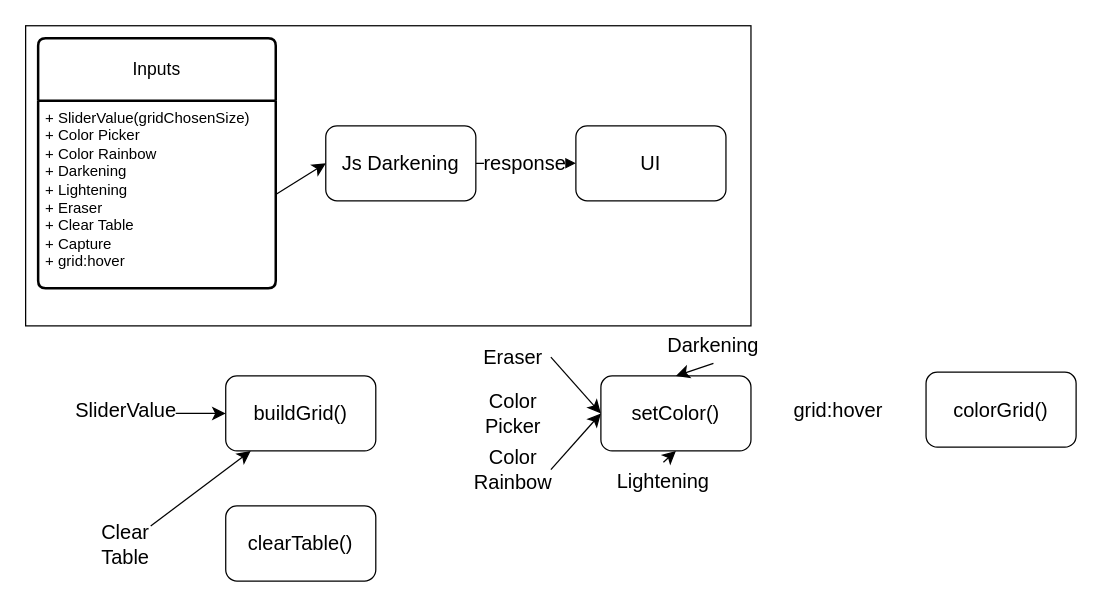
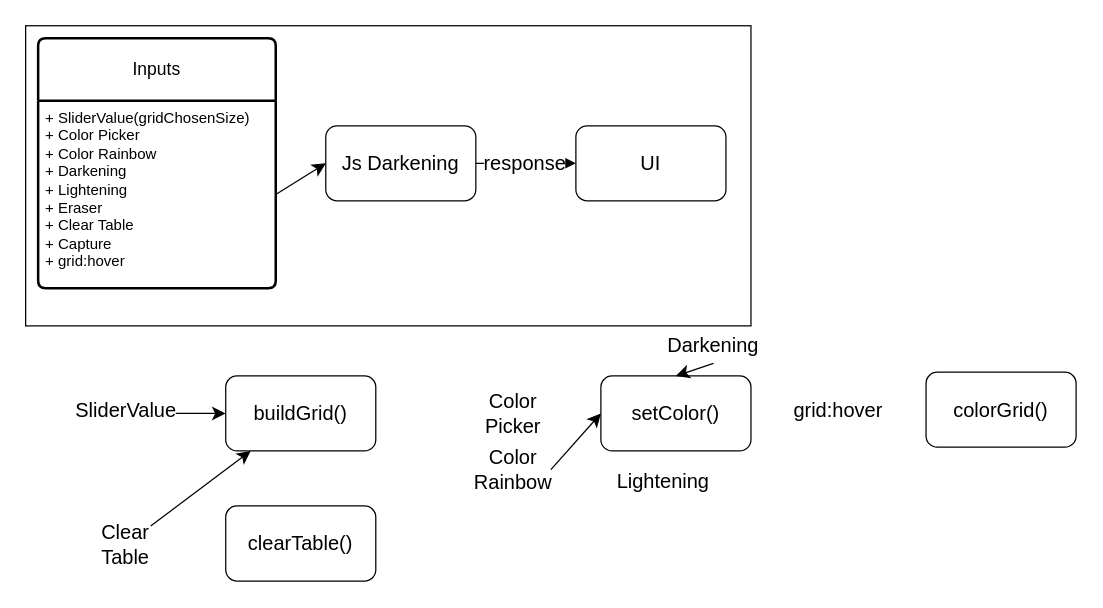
node "Eraser": removed
edge "Eraser" -> "setColor()": removed
edge "Lightening" -> "setColor()": removed
